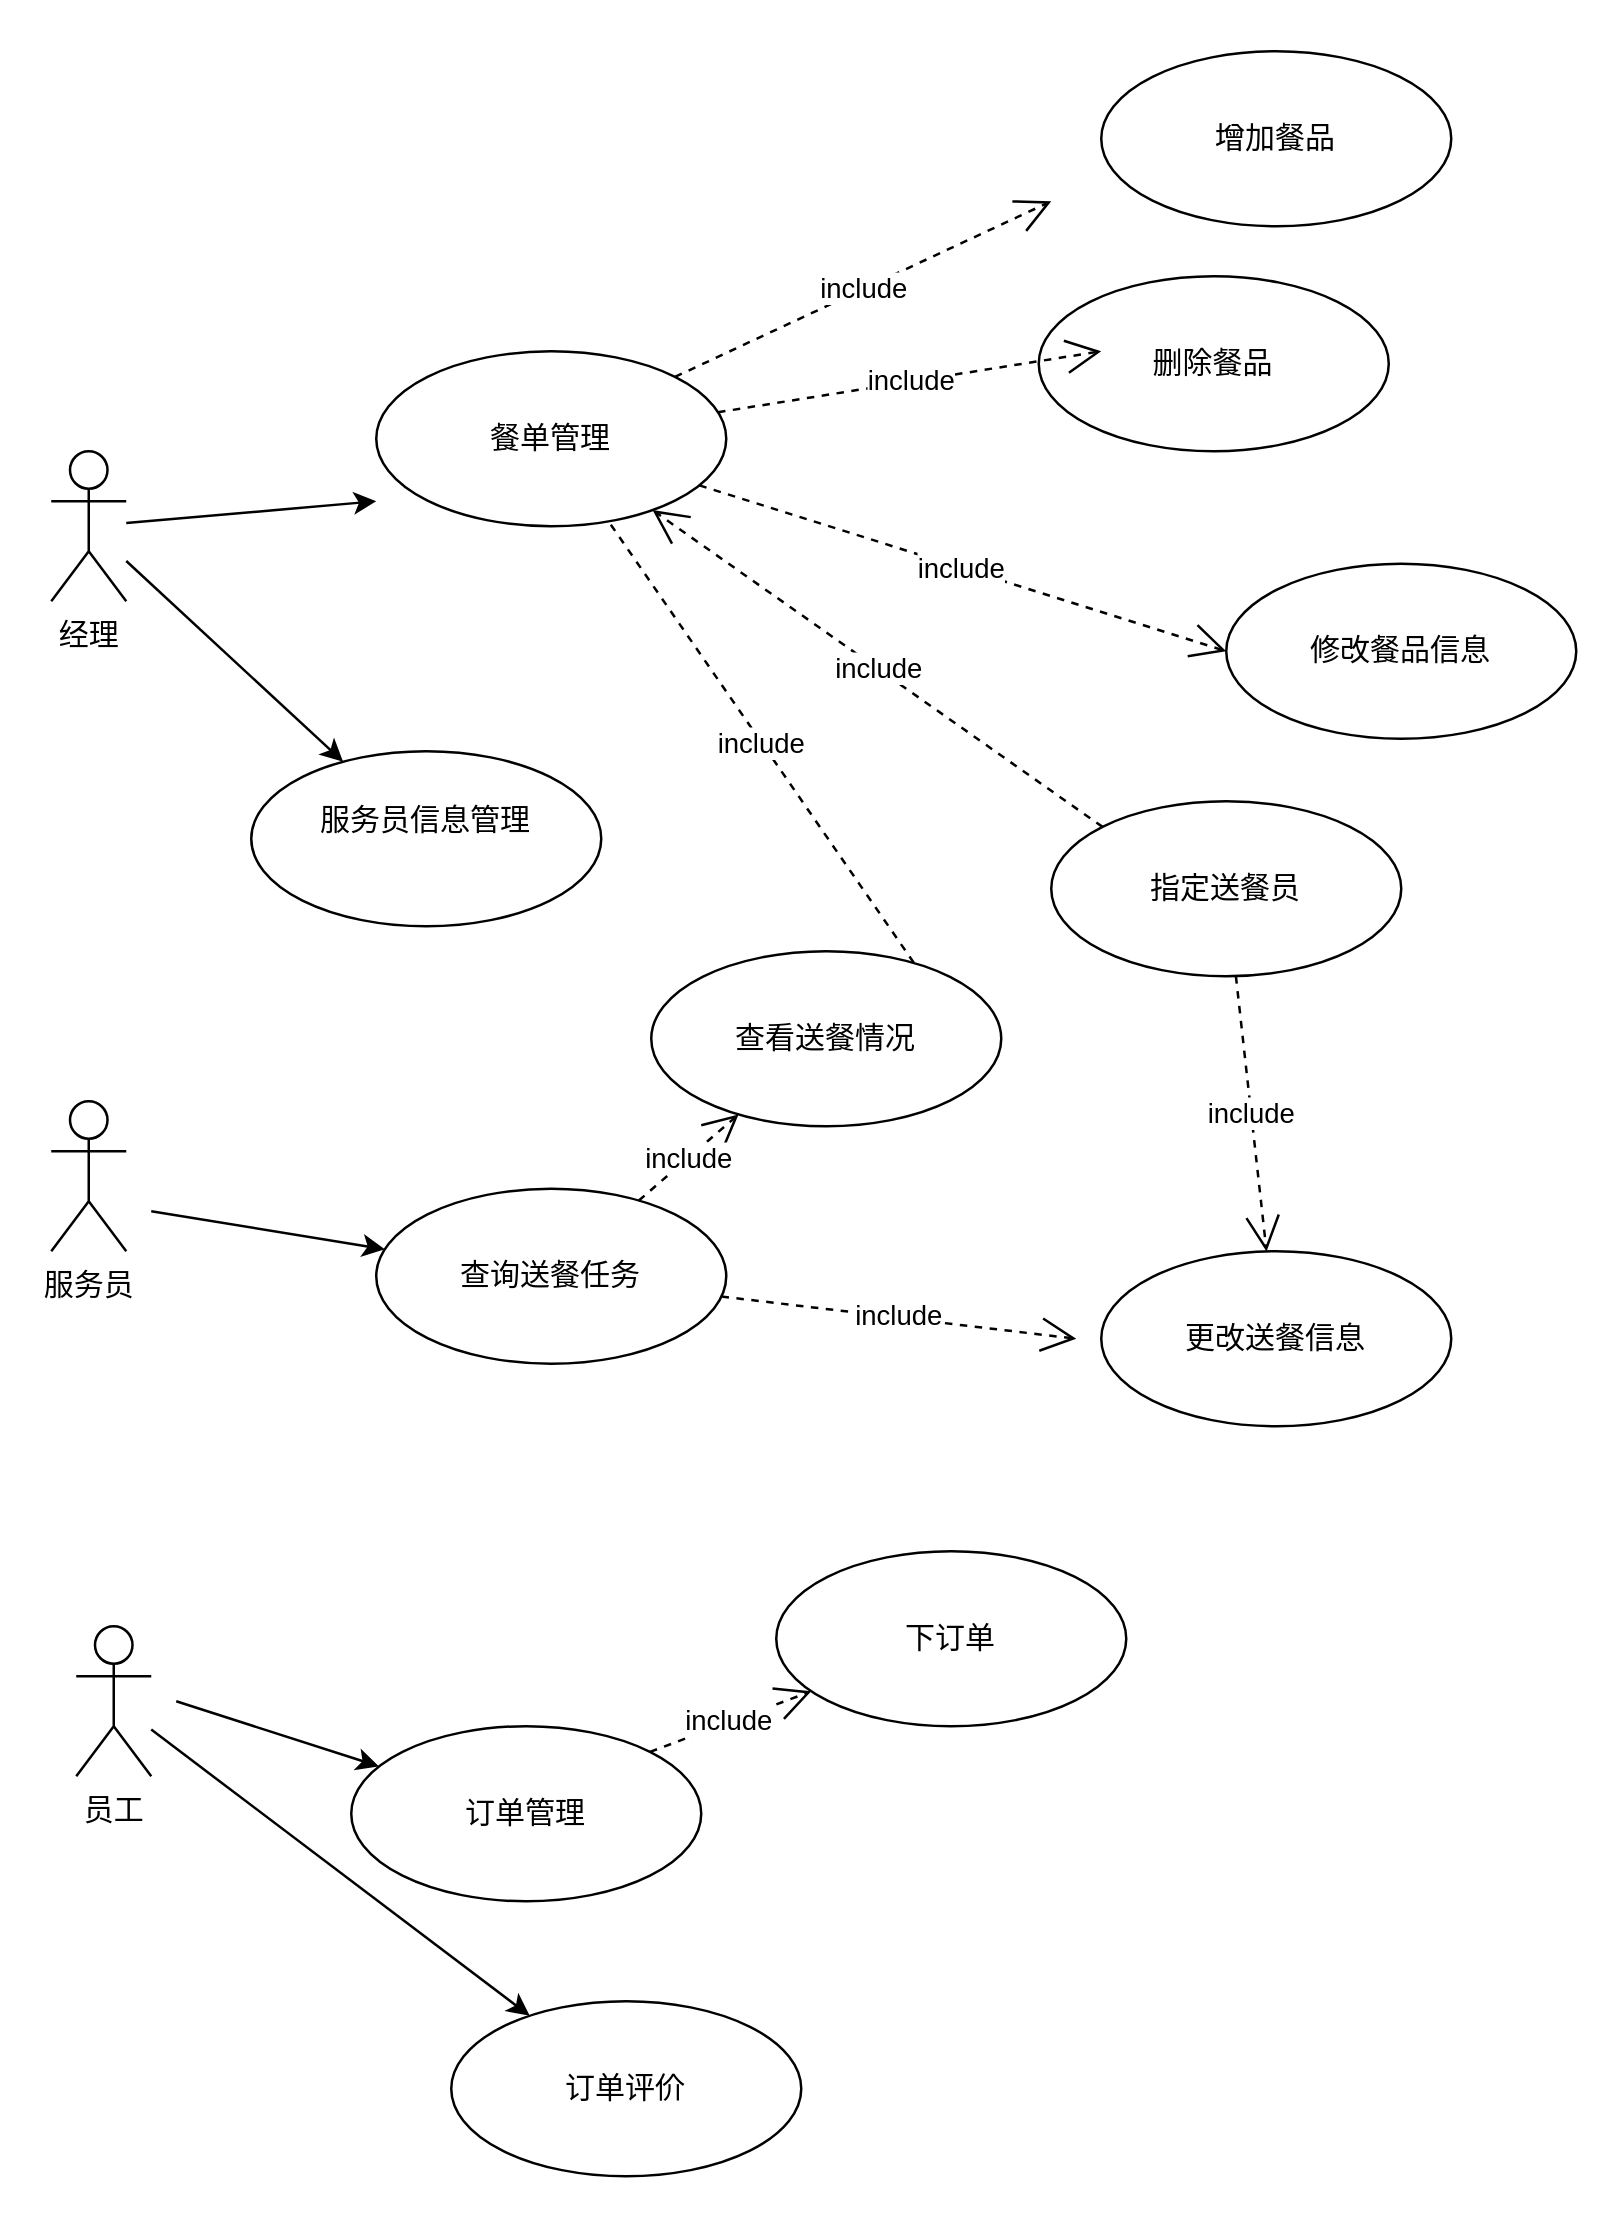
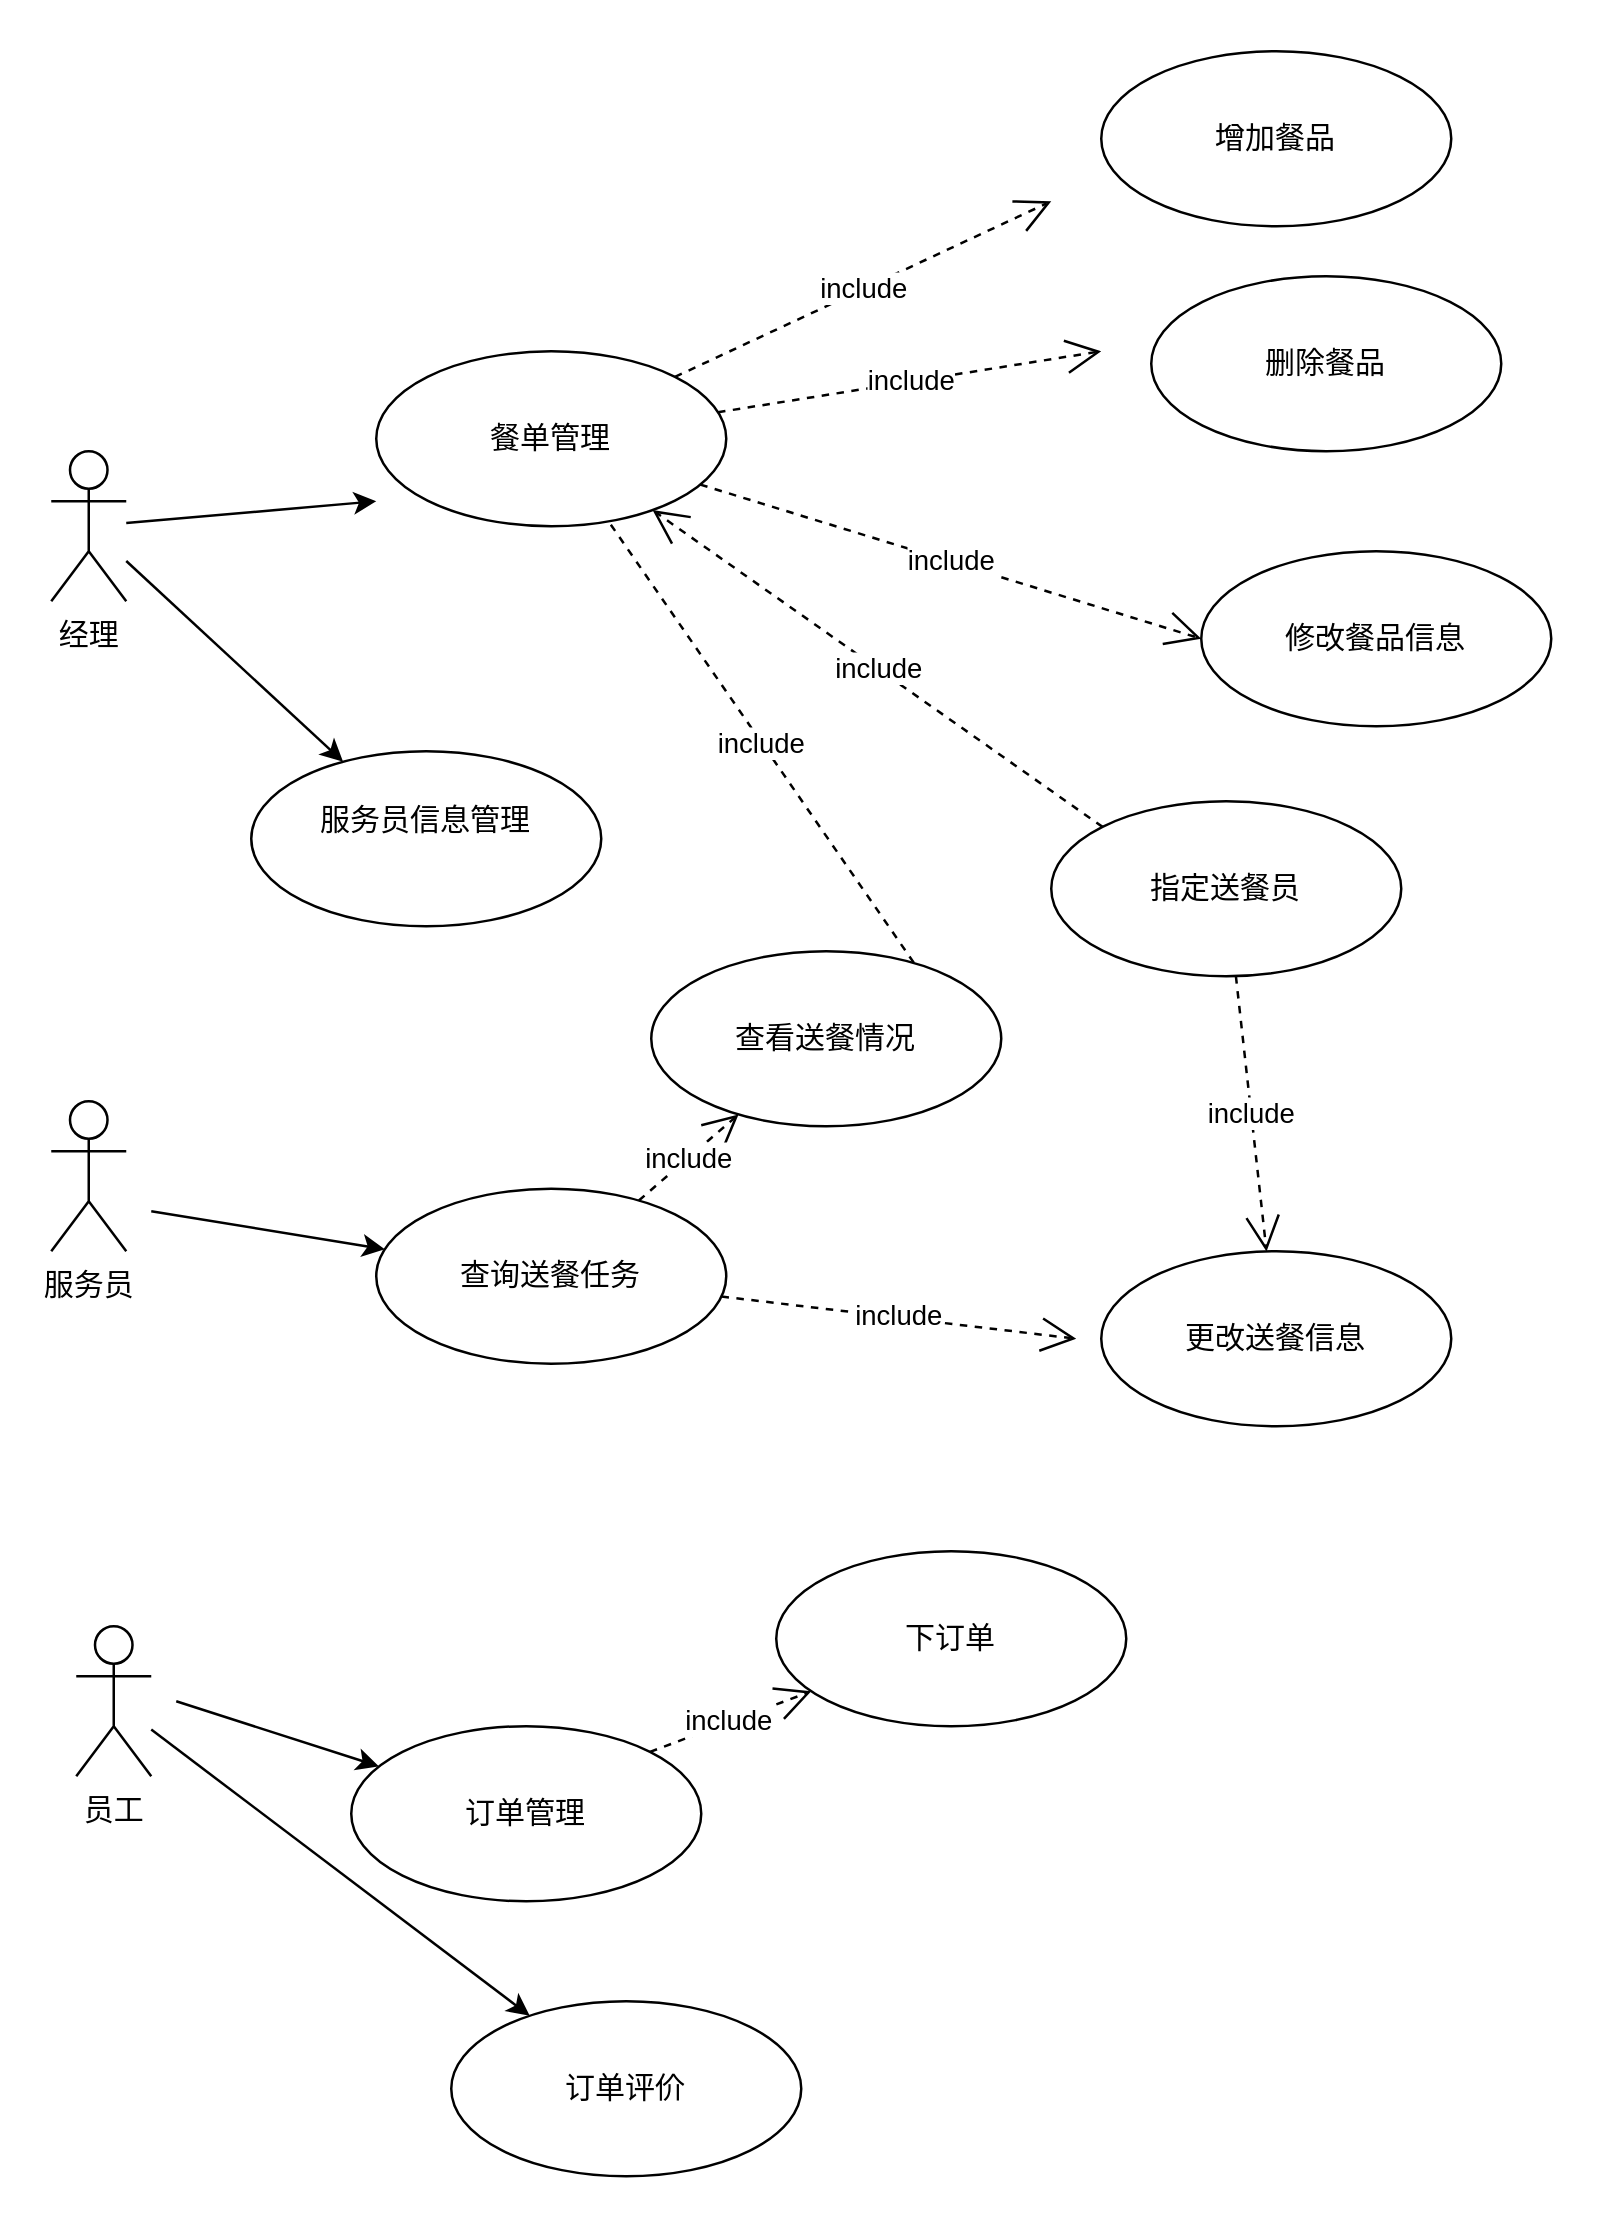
node "删除餐品": moved (1214, 364) -> (1326, 364)
node "修改餐品信息": moved (1401, 651) -> (1376, 639)
